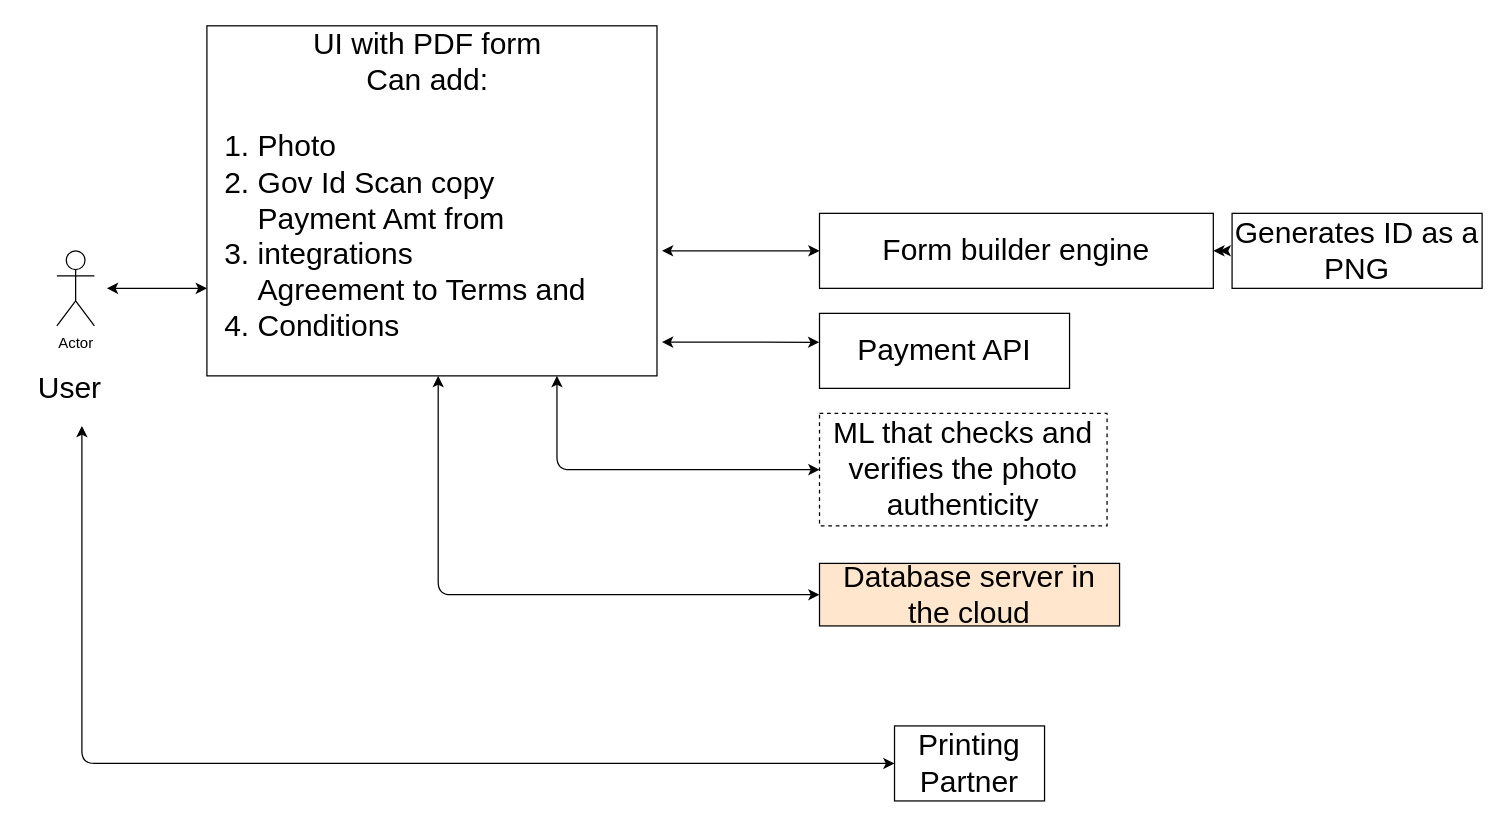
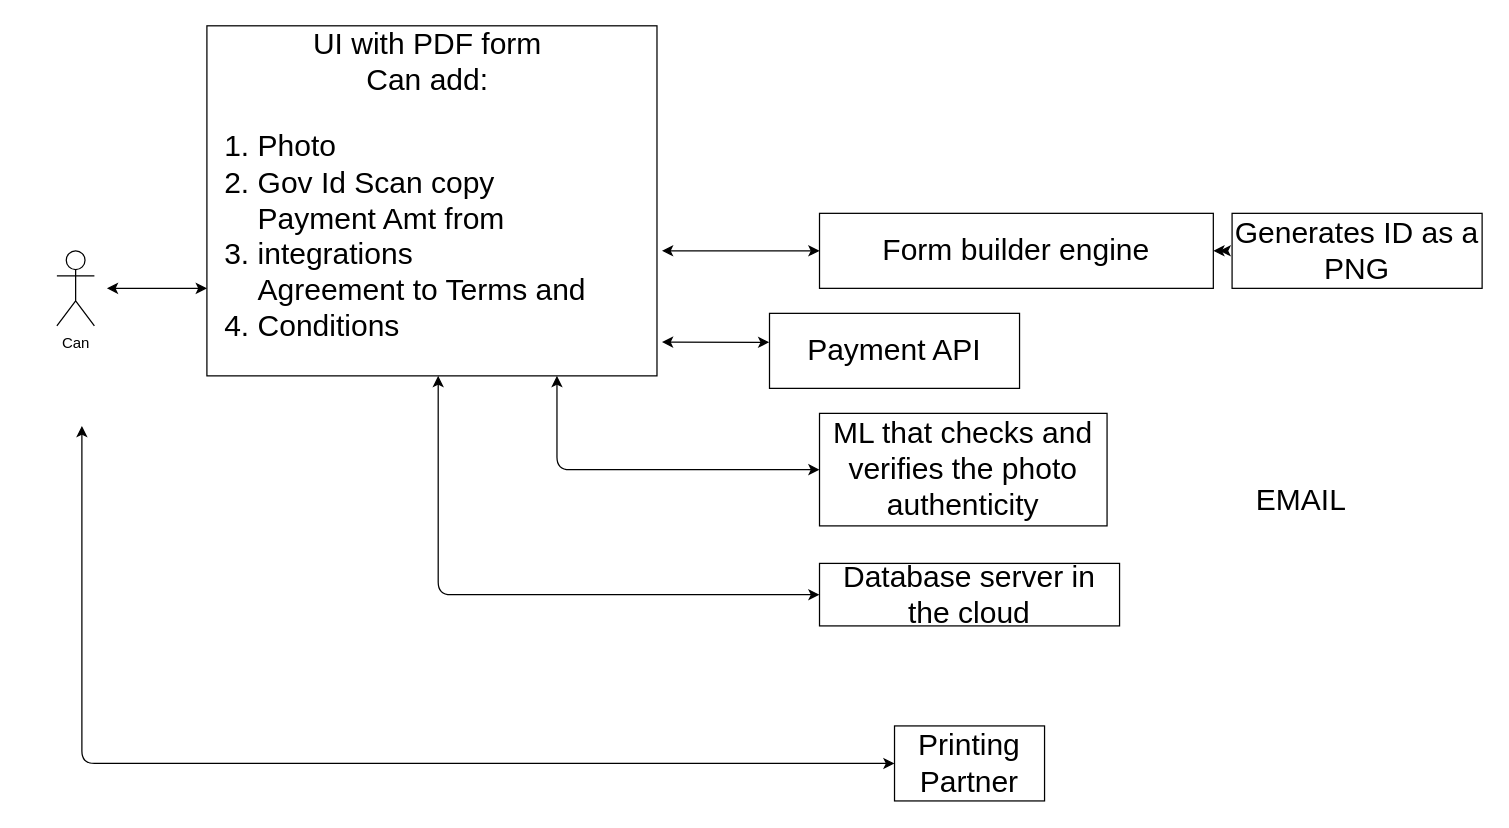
node "Actor": label "Actor" -> "Can"
node "Payment API": moved (944, 351) -> (894, 351)
node "User": removed
node "ML that checks and verifies the photo authenticity": style dashed -> solid
node "EMAIL": added
node "Database server in the cloud": fillcolor #ffe6cc -> #ffffff
